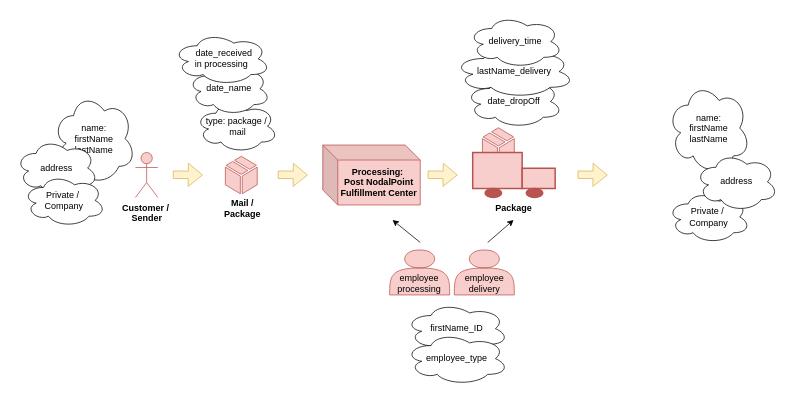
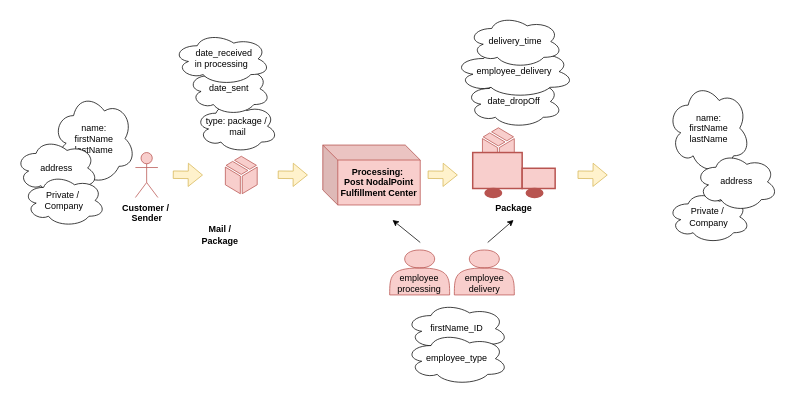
node "lastName_delivery": label "lastName_delivery" -> "employee_delivery"
node "date_name": label "date_name" -> "date_sent"
node "Mail / Package": moved (242, 209) -> (220, 235)
